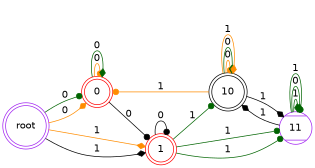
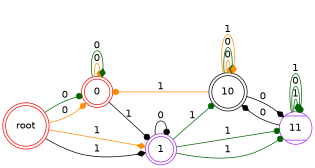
edge "10" -> "11": label "1" -> "0"
edge "11" -> "10": label "1" -> "0"
edge "0" -> "1": label "0" -> "1"
node "root": color purple -> red
node "1": color red -> purple
